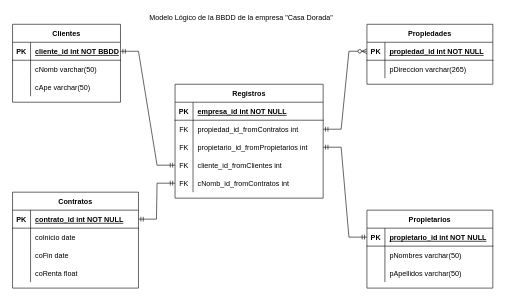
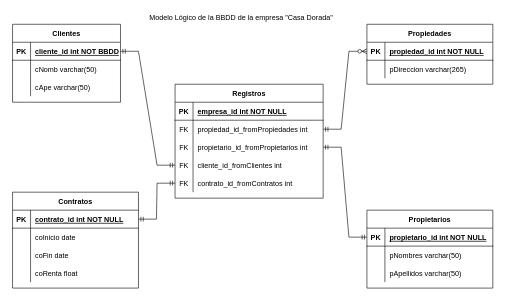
node "propiedad_id_fromContratos int": label "propiedad_id_fromContratos int" -> "propiedad_id_fromPropiedades int"
node "cNomb_id_fromContratos int": label "cNomb_id_fromContratos int" -> "contrato_id_fromContratos int"
